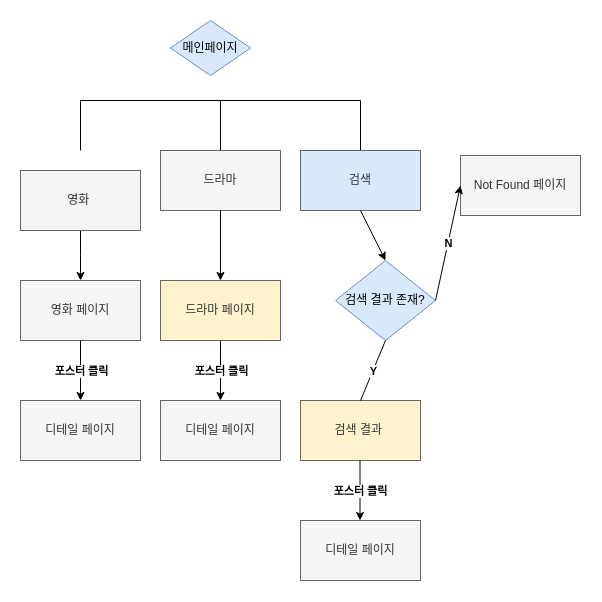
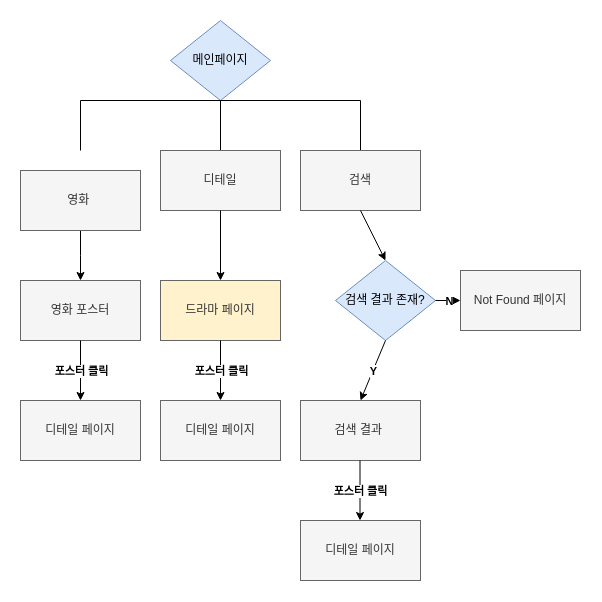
node "메인페이지": size 80x55 -> 100x80
node "드라마": label "드라마" -> "디테일"
node "검색": fillcolor #dae8fc -> #f5f5f5
node "Not Found 페이지": moved (521, 186) -> (521, 301)
node "영화 페이지": label "영화 페이지" -> "영화 포스터"
edge "검색 결과 존재?" -- "검색 결과": arrowhead none -> classic
node "검색 결과": fillcolor #fff2cc -> #f5f5f5
